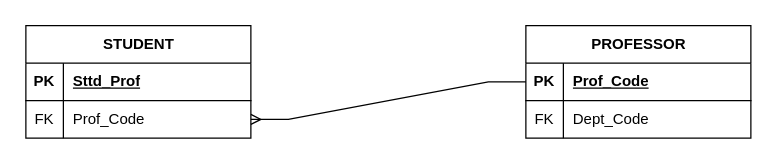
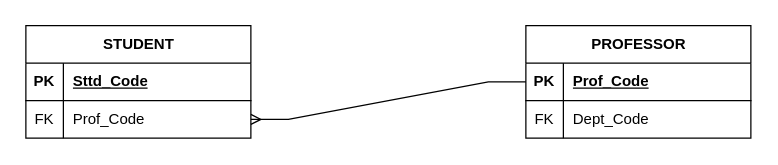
node "Sttd_Prof": label "Sttd_Prof" -> "Sttd_Code"
